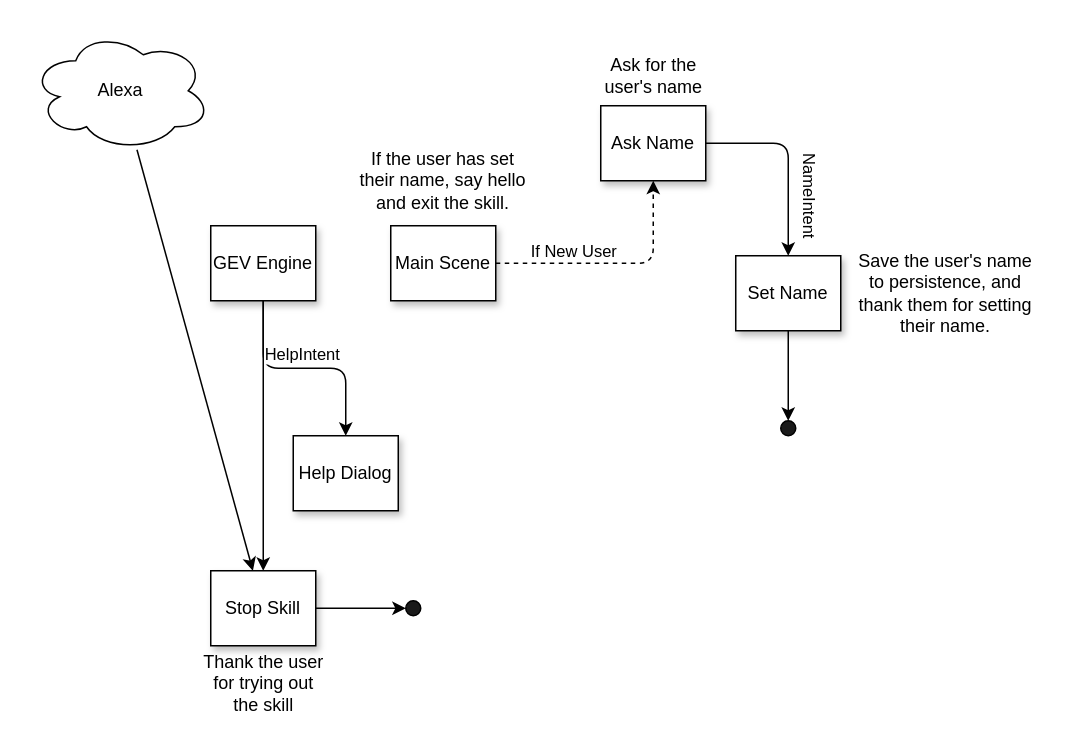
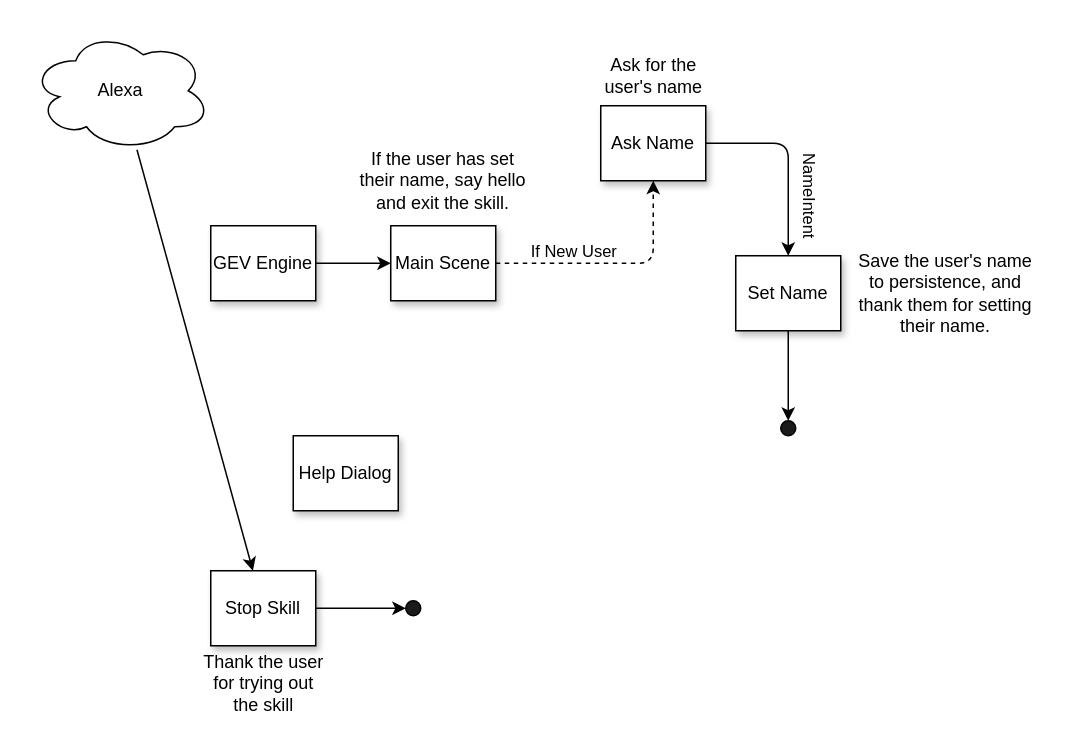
edge "GEV Engine" -> "Help Dialog": removed, label "HelpIntent"
edge "GEV Engine" -> "Stop Skill": now "GEV Engine" -> "Main Scene"
